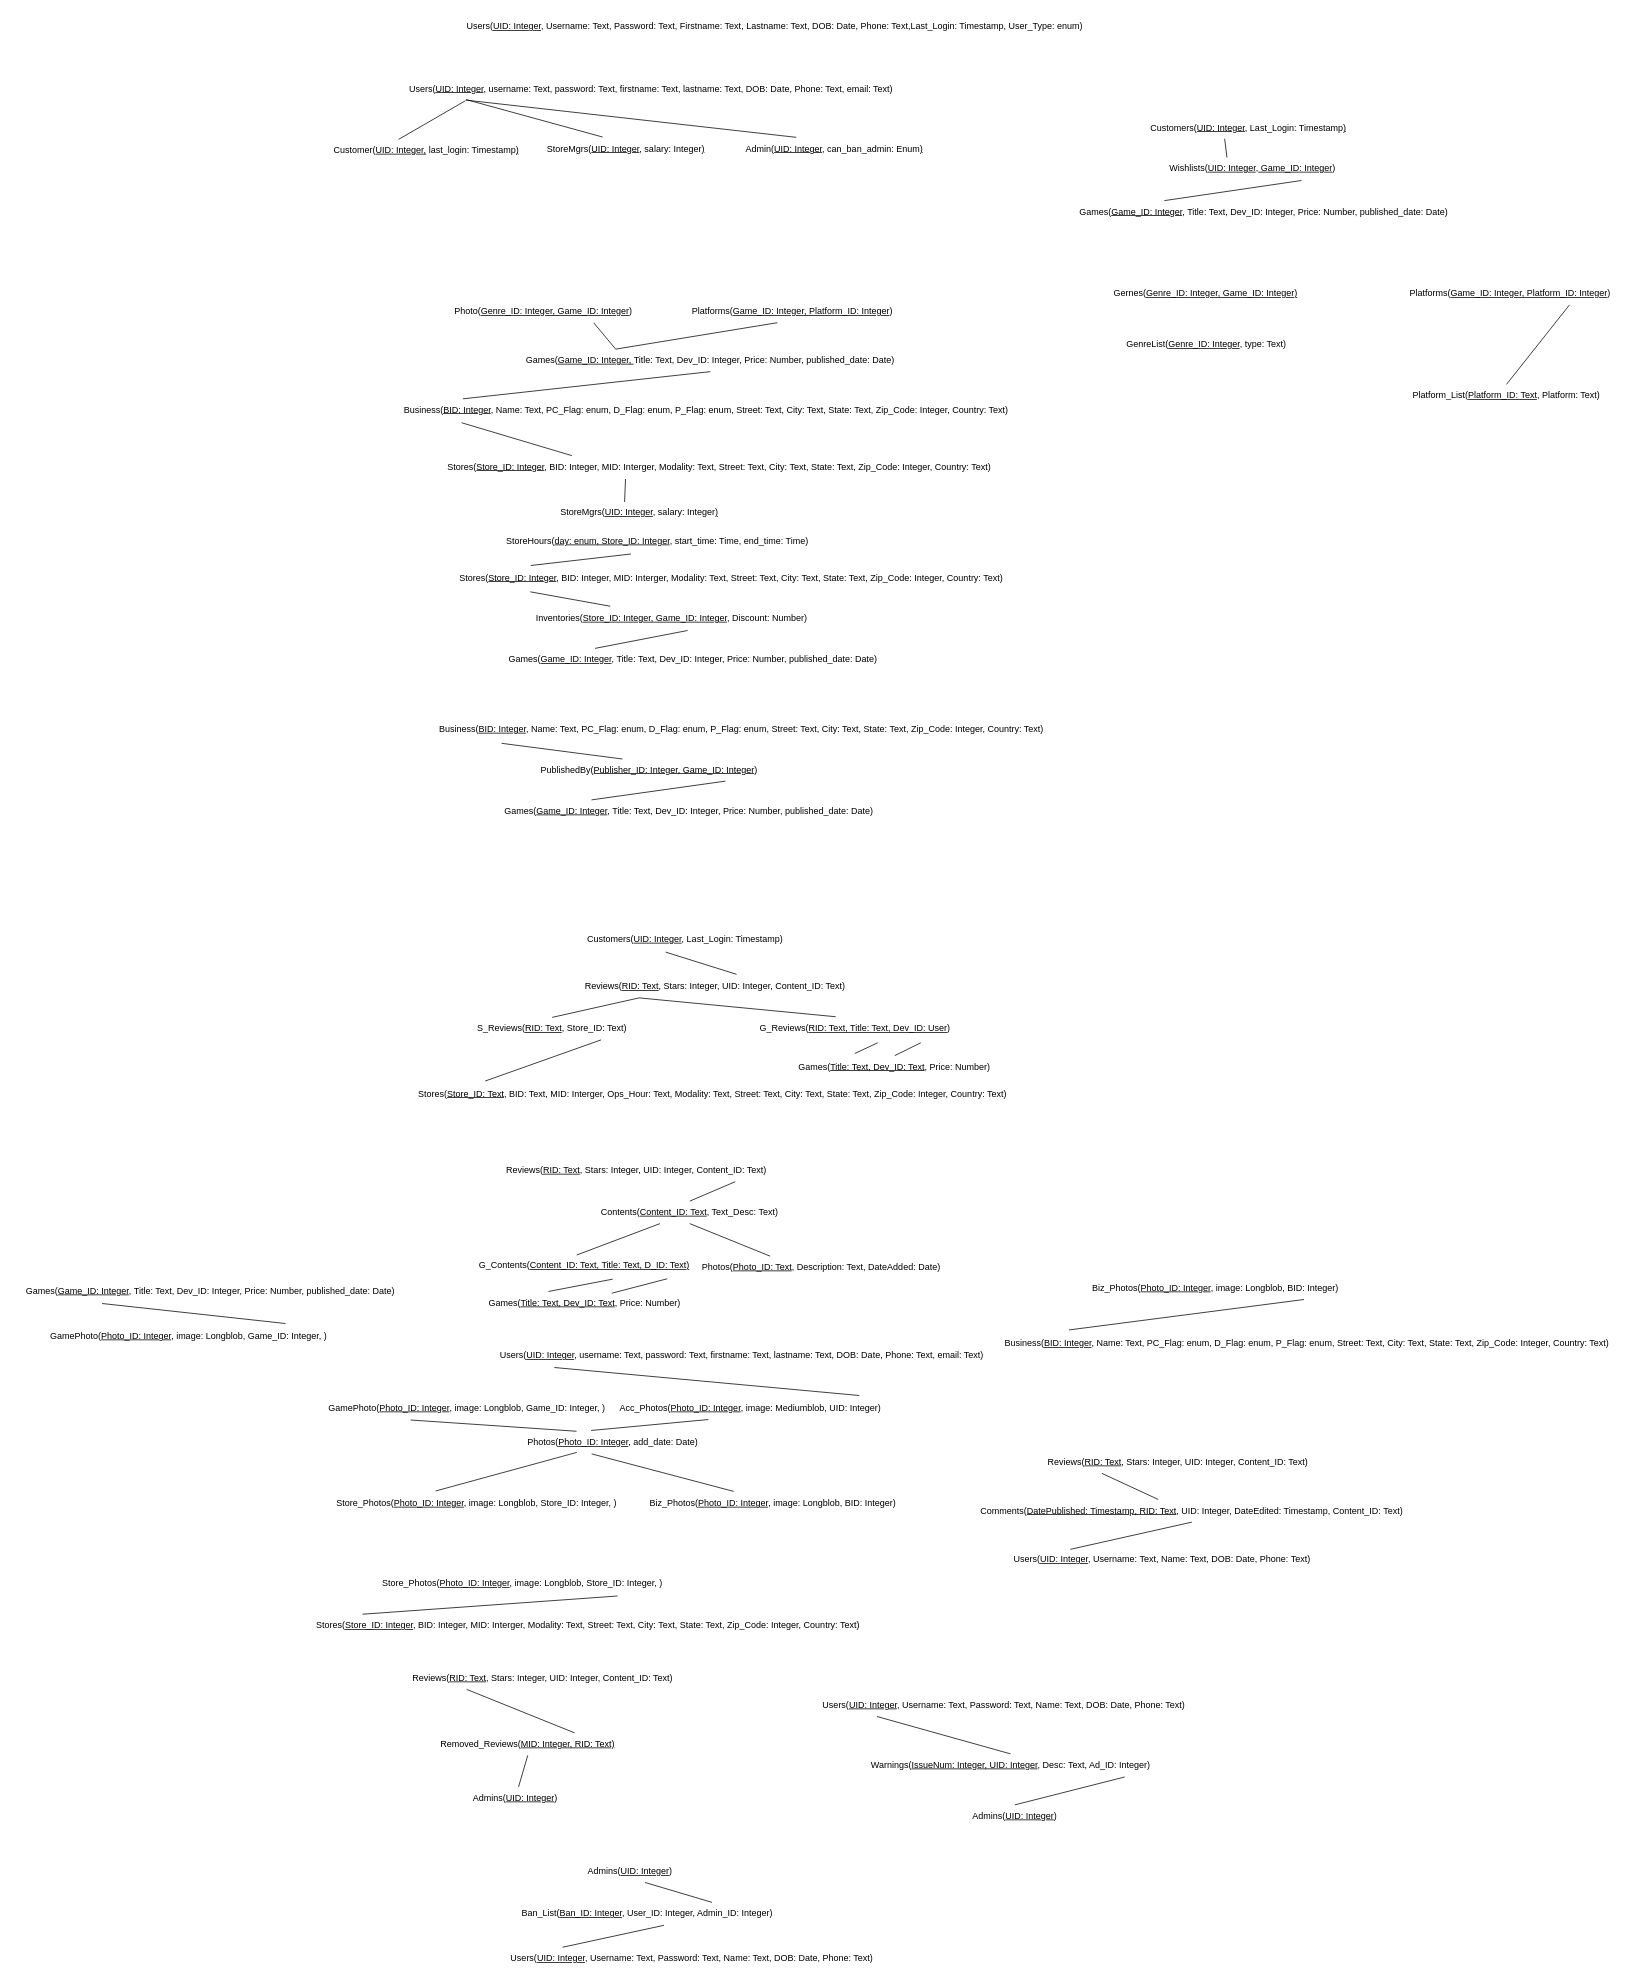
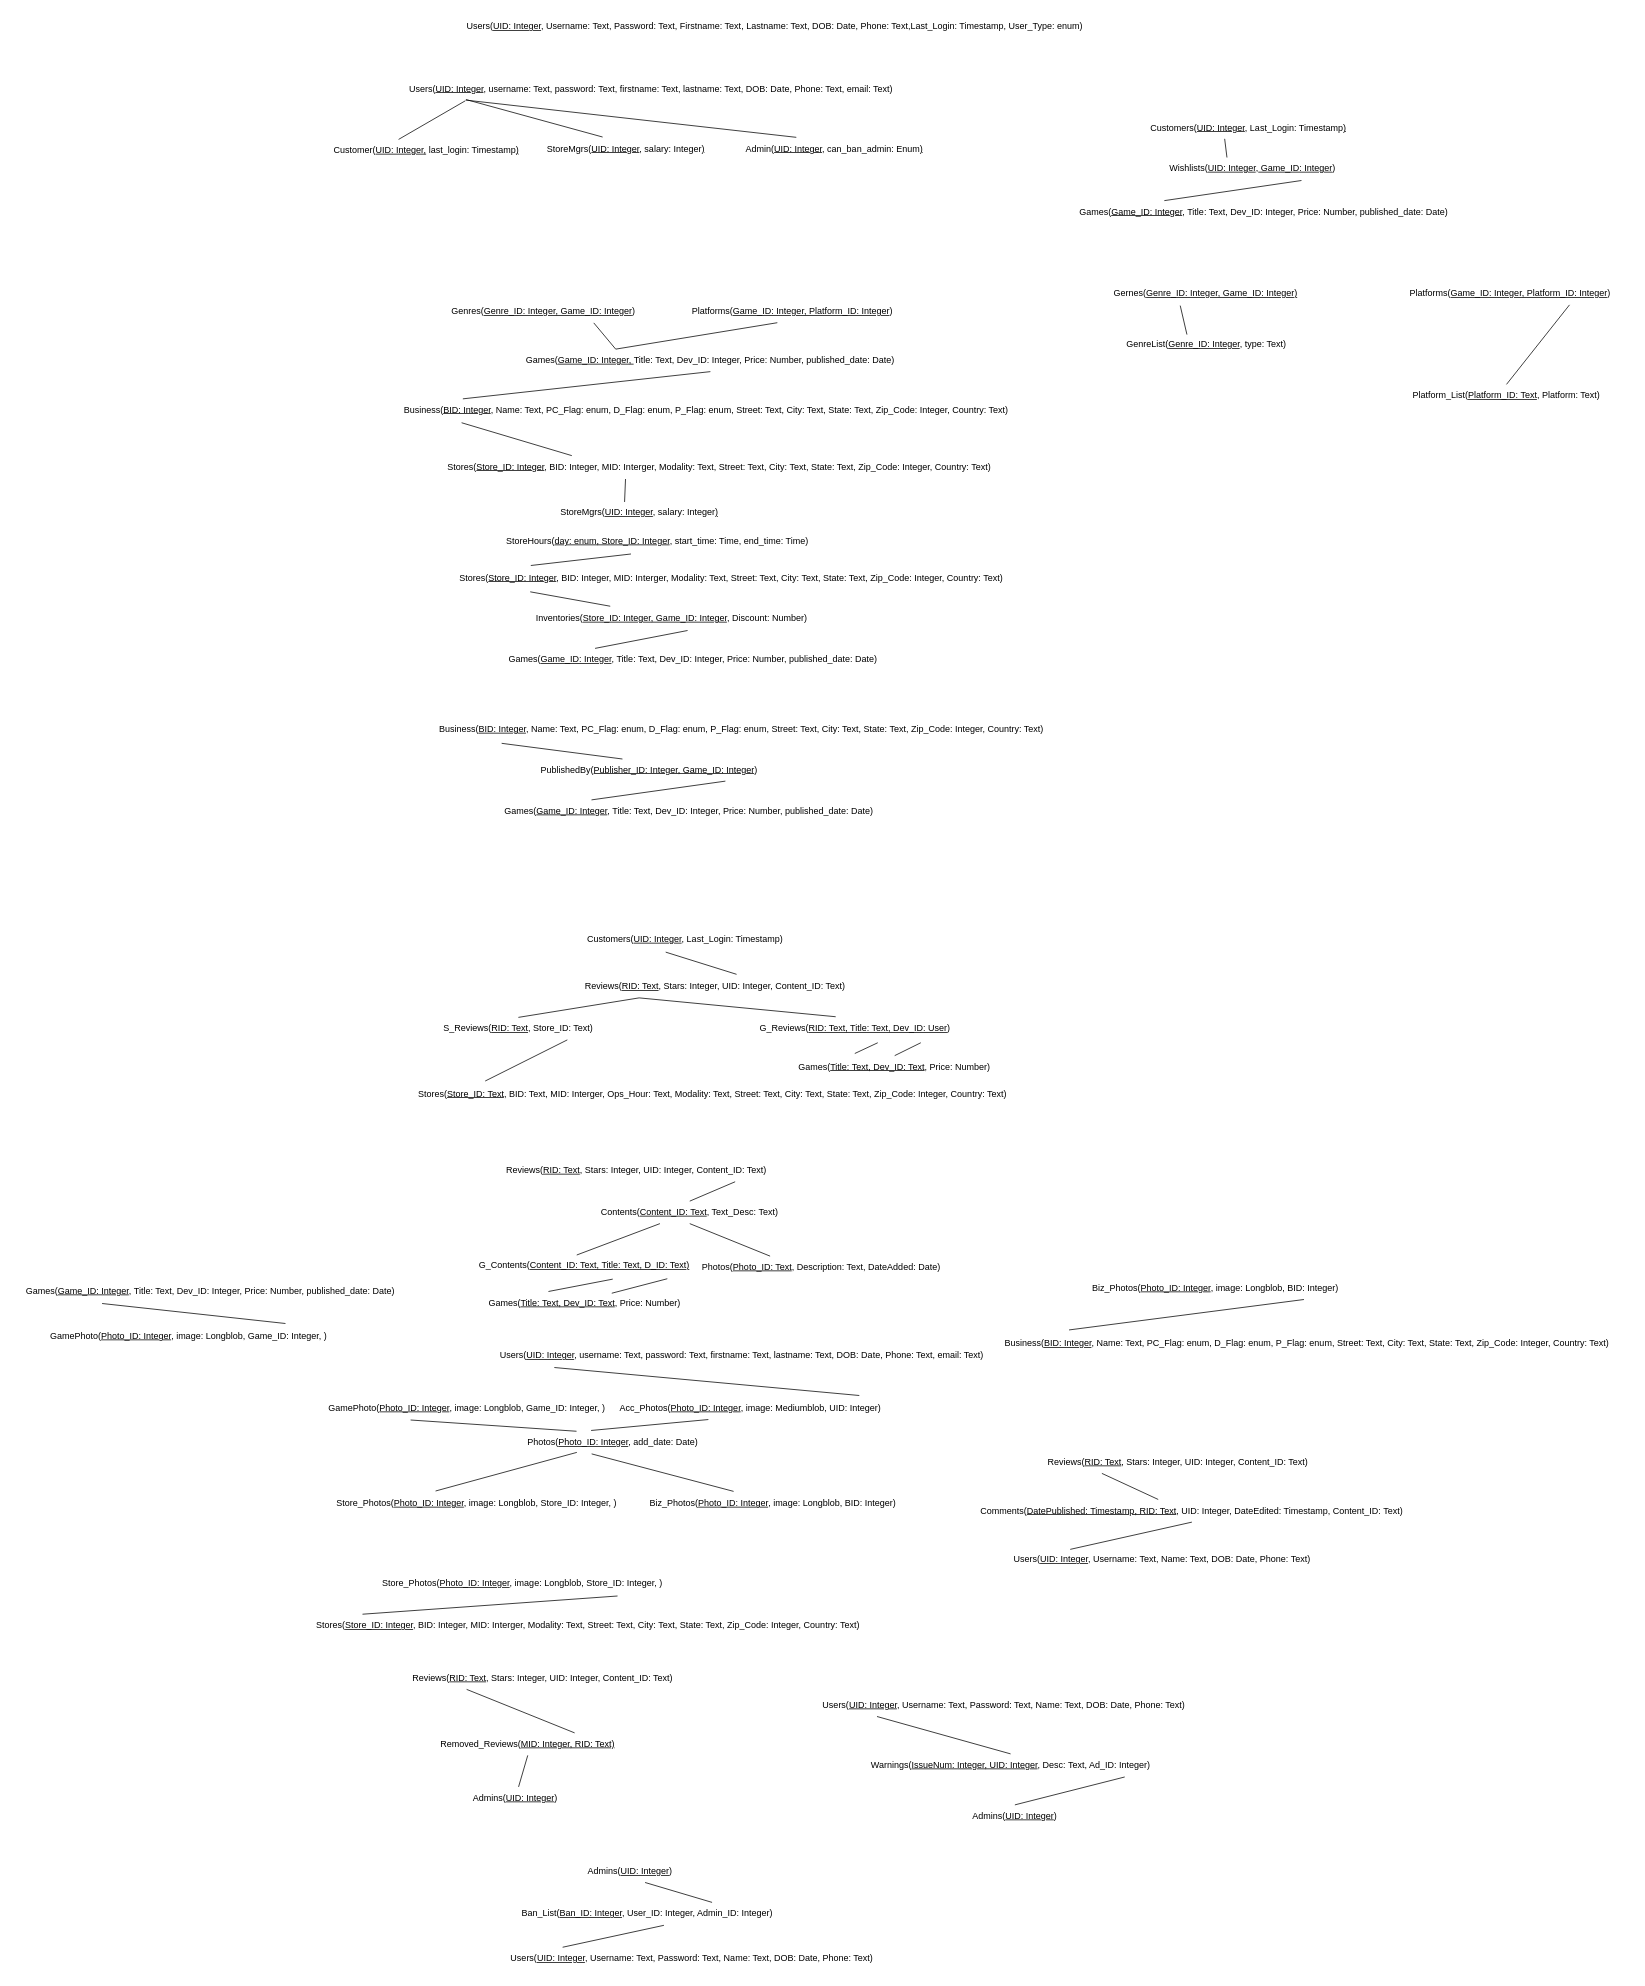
node "Photo(Genre_ID: Integer, Game_ID: Integer)": label "Photo(Genre_ID: Integer, Game_ID: Integer)" -> "Genres(Genre_ID: Integer, Game_ID: Integer)"
edge "Gernes(Genre_ID: Integer, Game_ID: Integer)" -- "GenreList(Genre_ID: Integer, type: Text)": added
node "S_Reviews(RID: Text, Store_ID: Text)": moved (552, 1029) -> (518, 1029)
